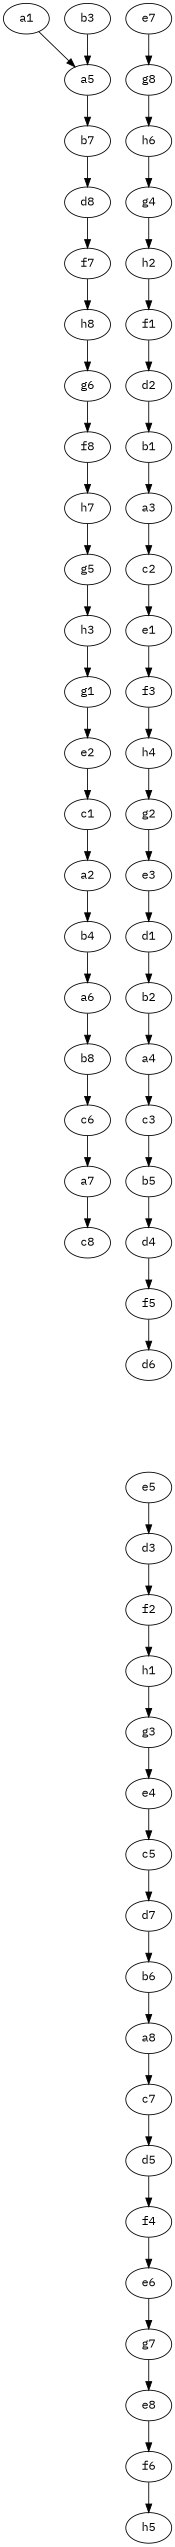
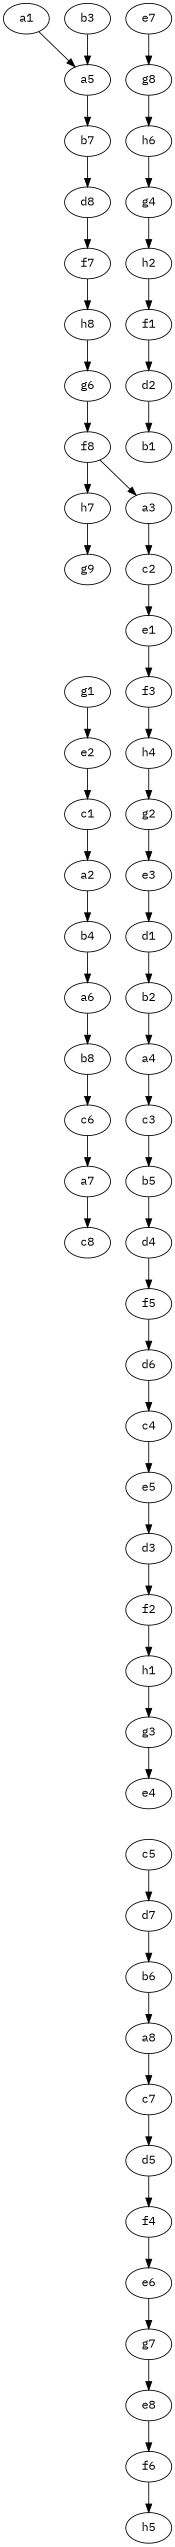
edge "b1" -> "a3": now "f8" -> "a3"
node "g5": label "g5" -> "g9"
node "h3": removed
node "c4": added
edge "e4" -> "c5": removed
